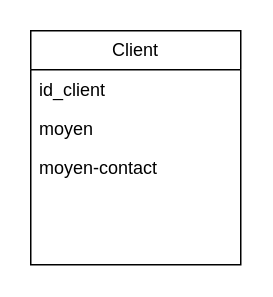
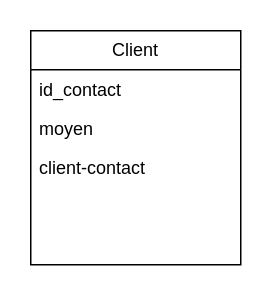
node "id_client": label "id_client" -> "id_contact"
node "moyen-contact": label "moyen-contact" -> "client-contact"
